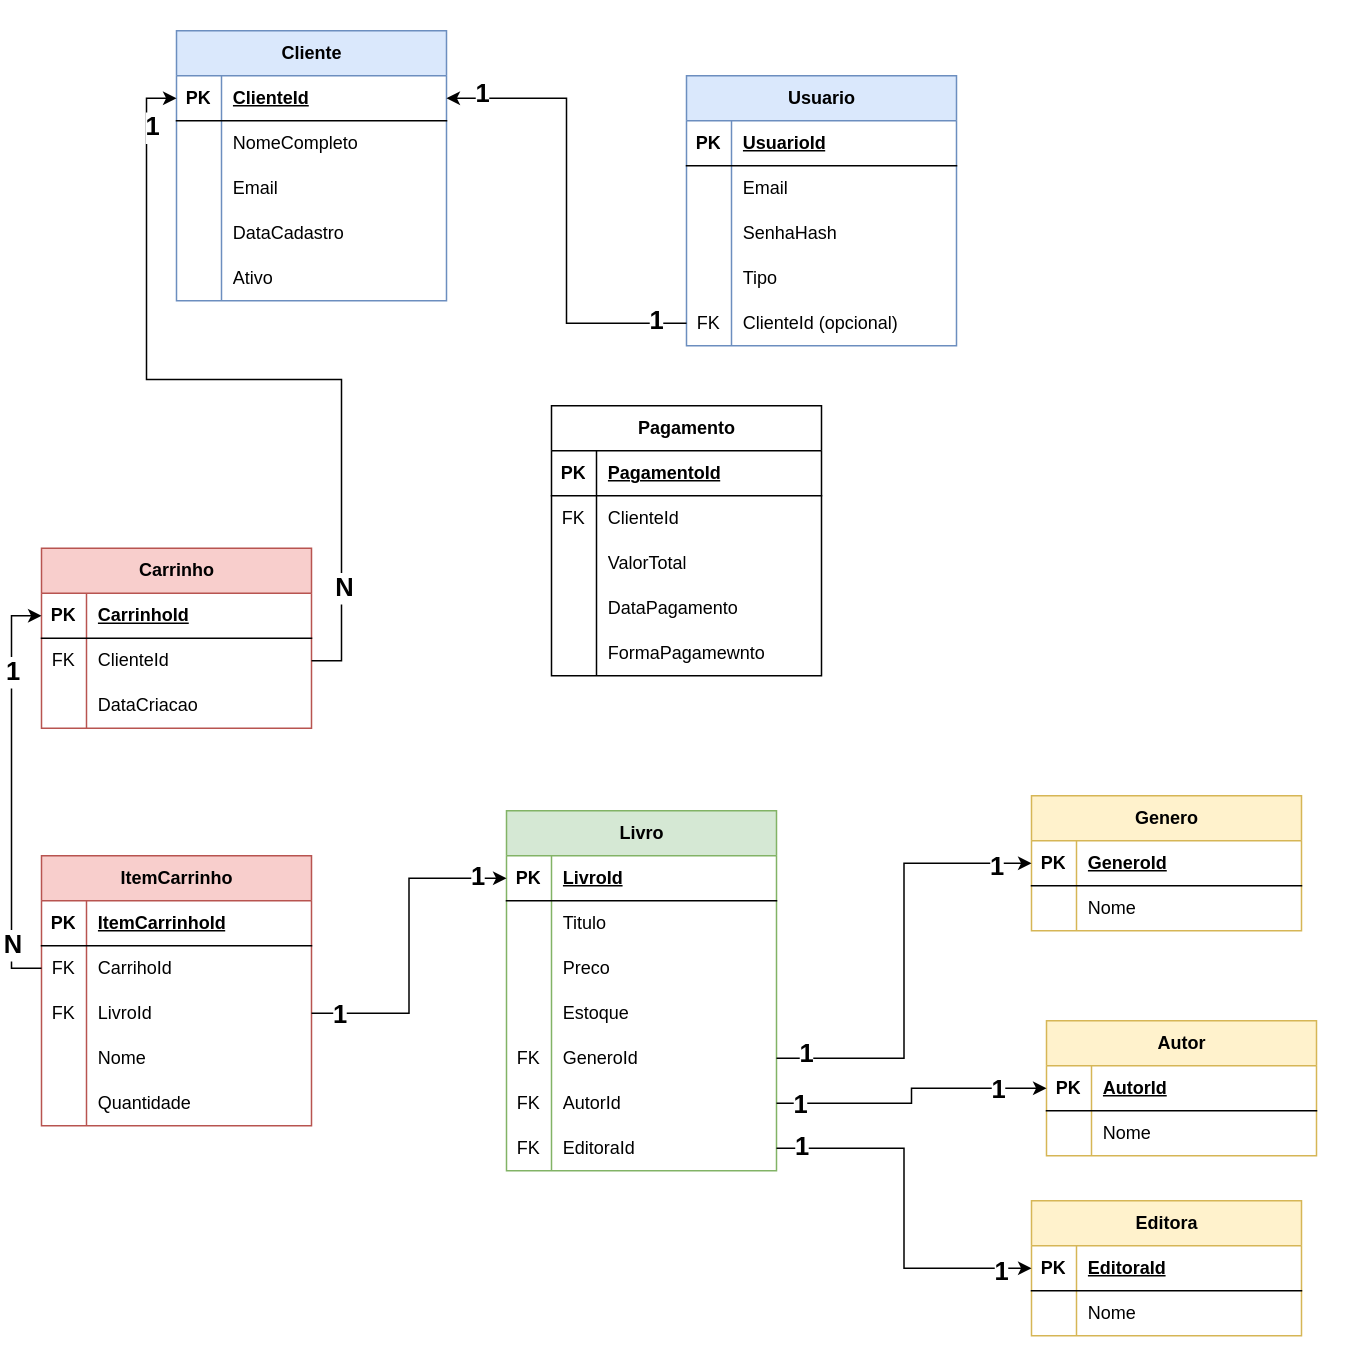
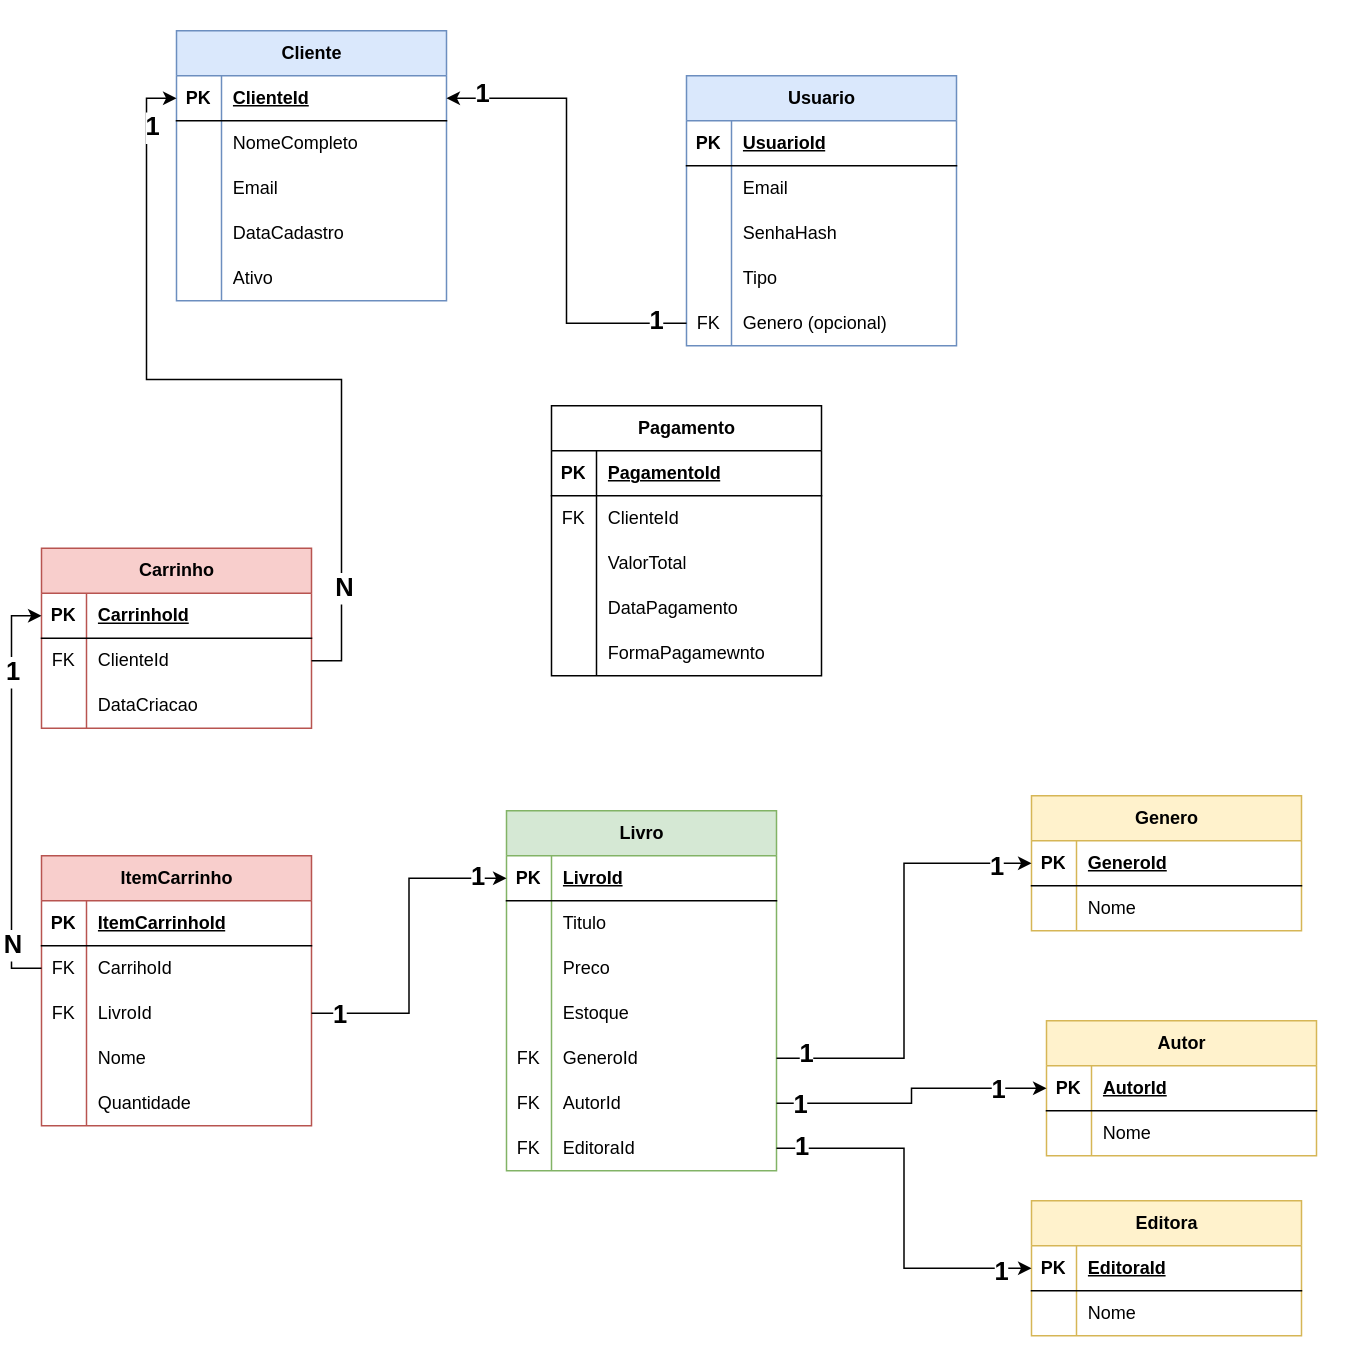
node "ClienteId (opcional)": label "ClienteId (opcional)" -> "Genero (opcional)"
